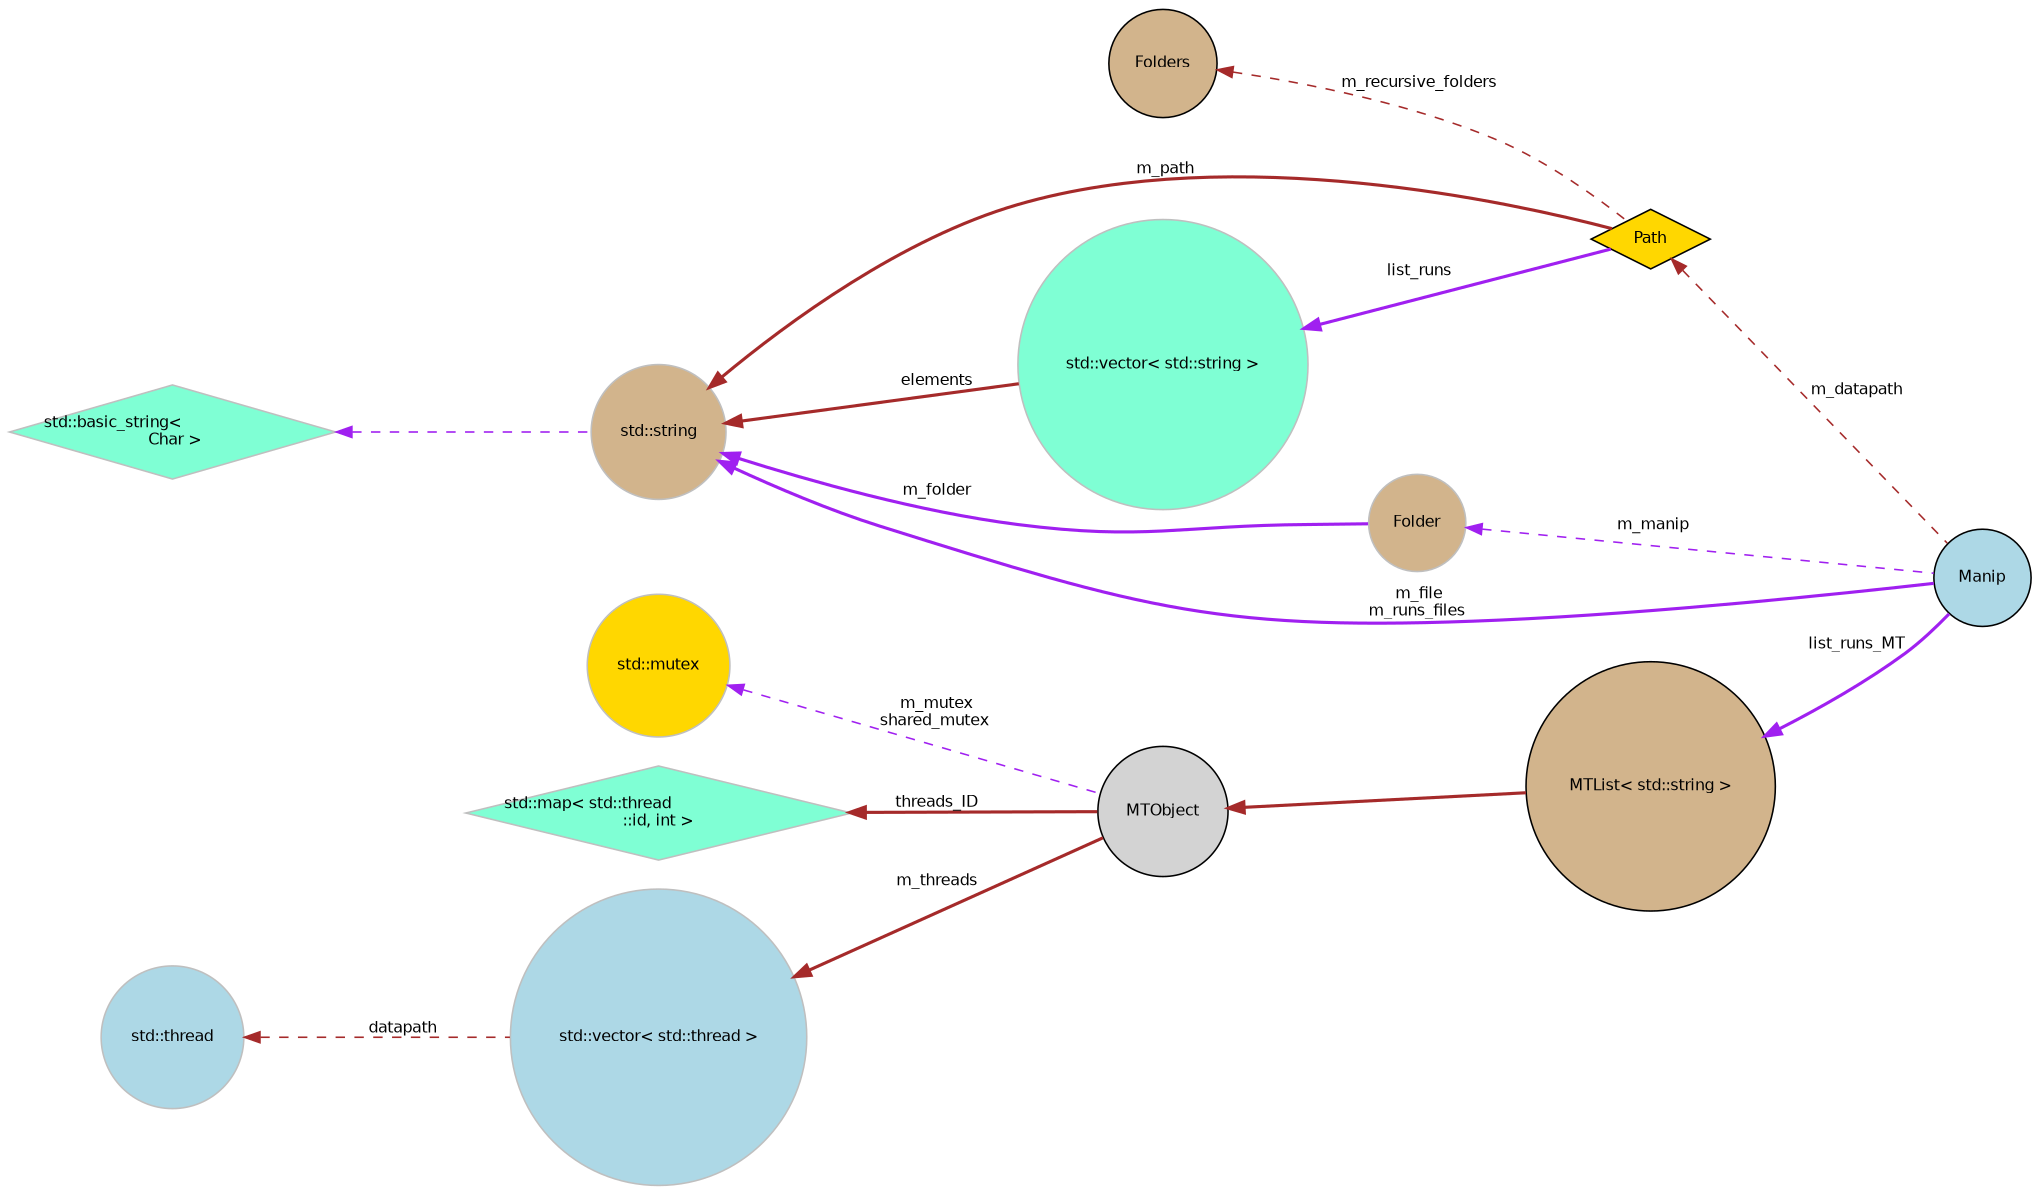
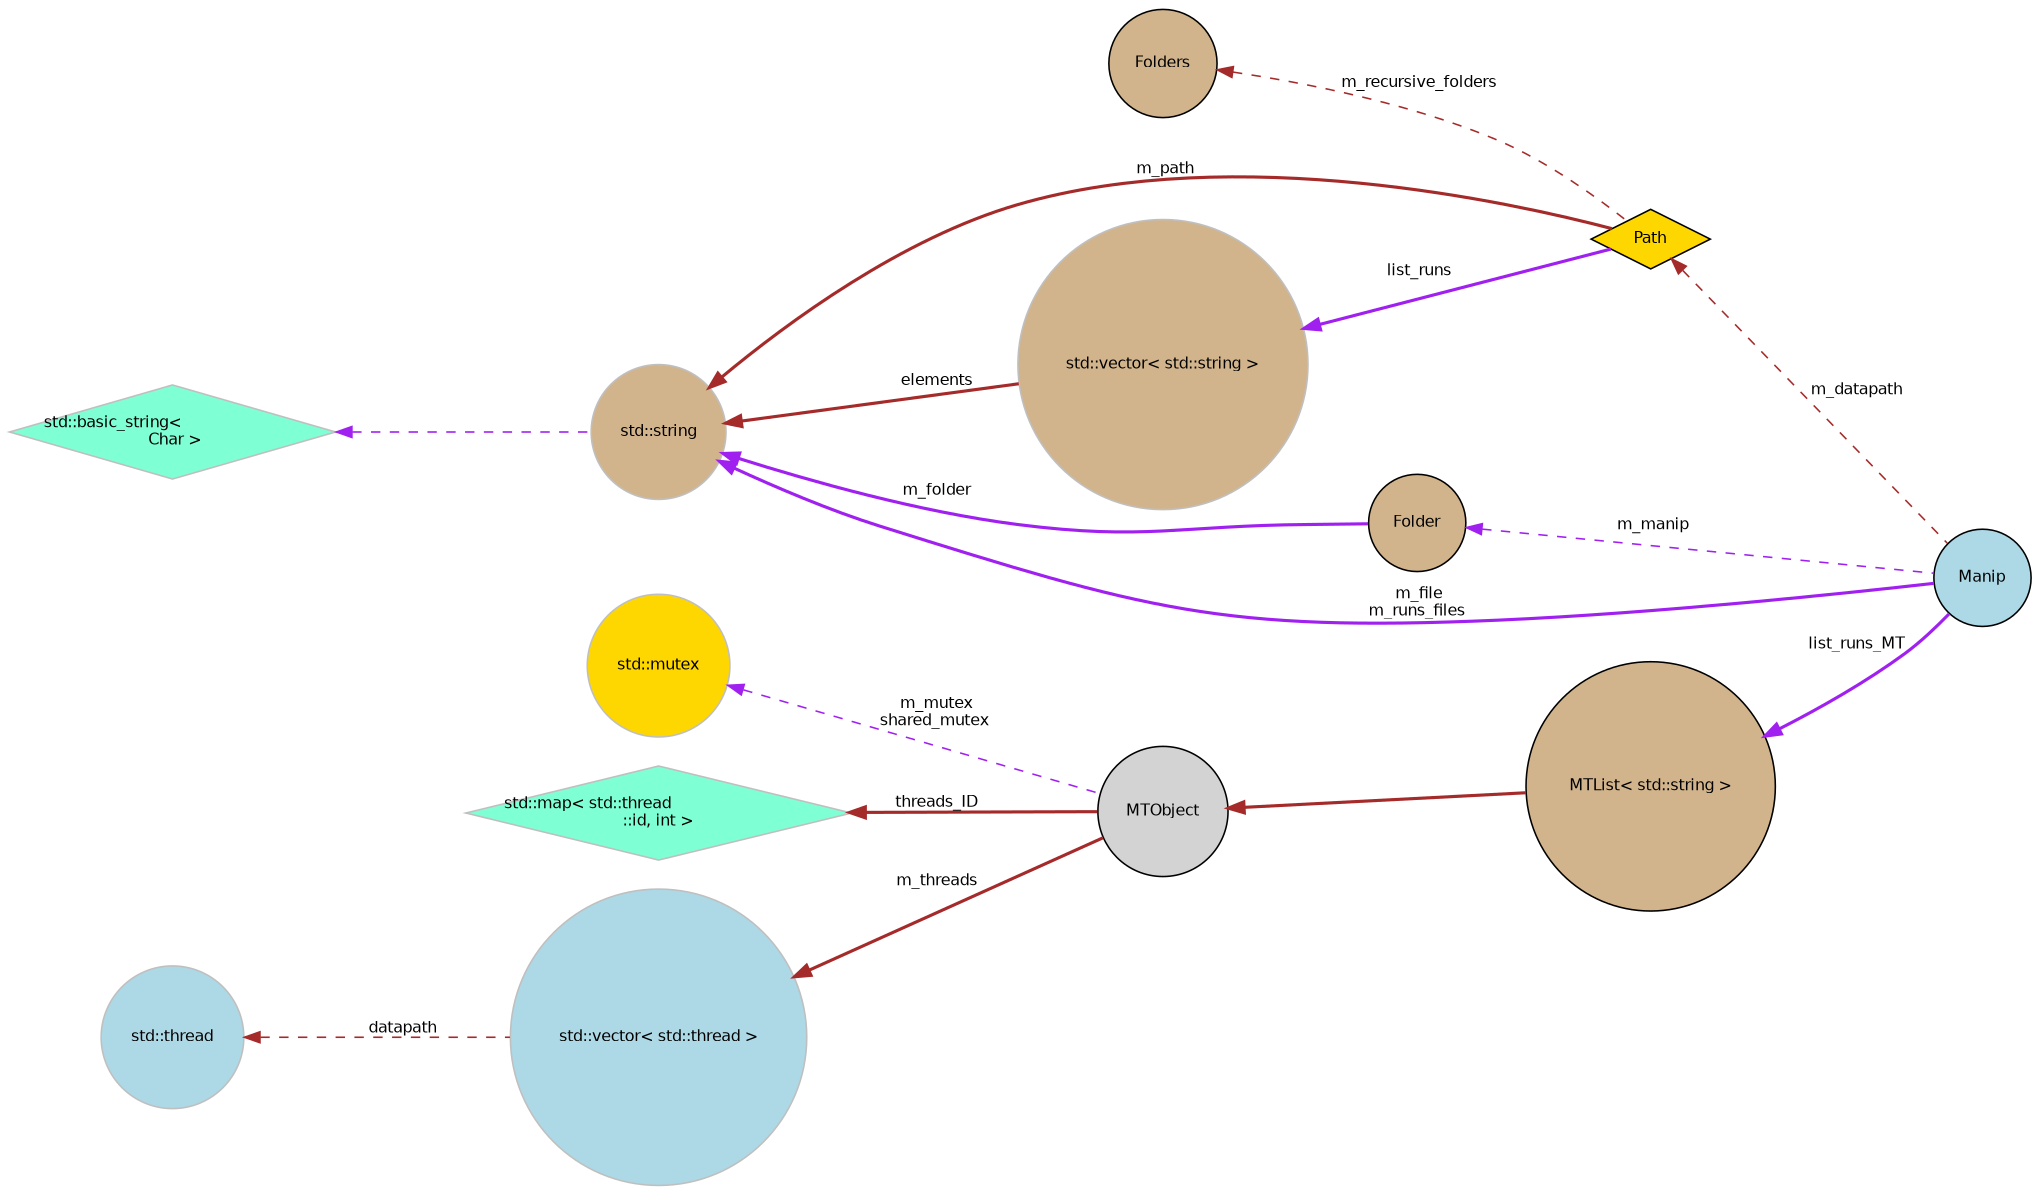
node "std::vector< std::string >": fillcolor aquamarine -> tan
node "Folder": color grey75 -> black
